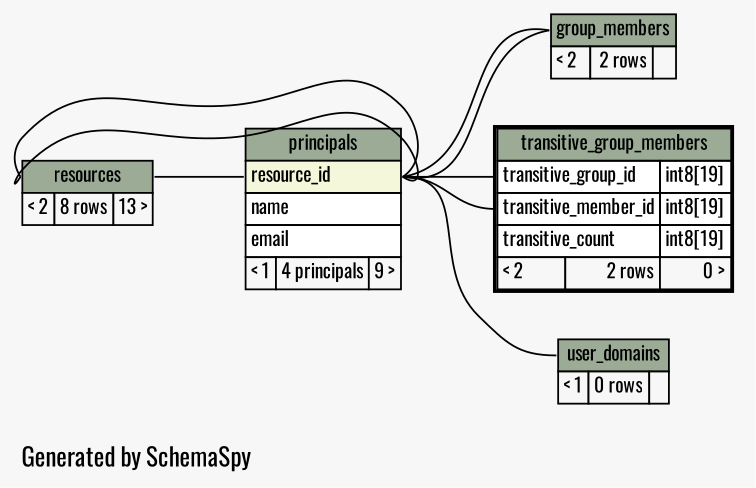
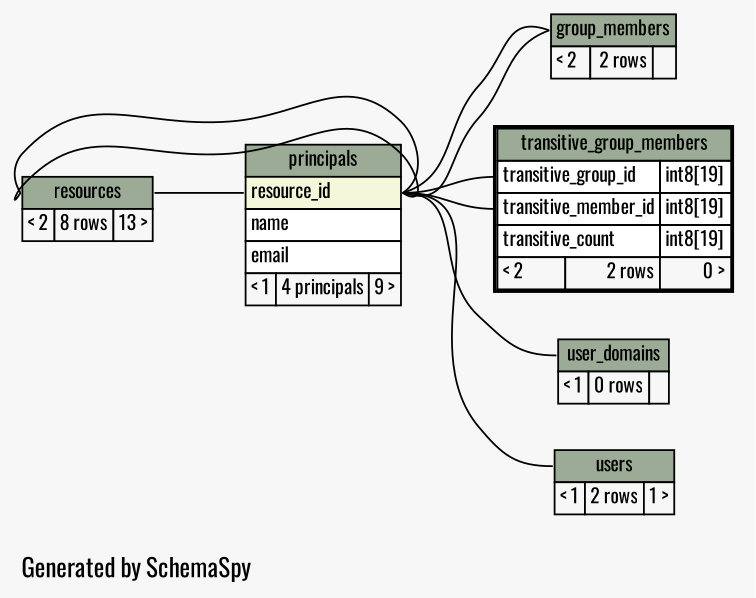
node "users": added
